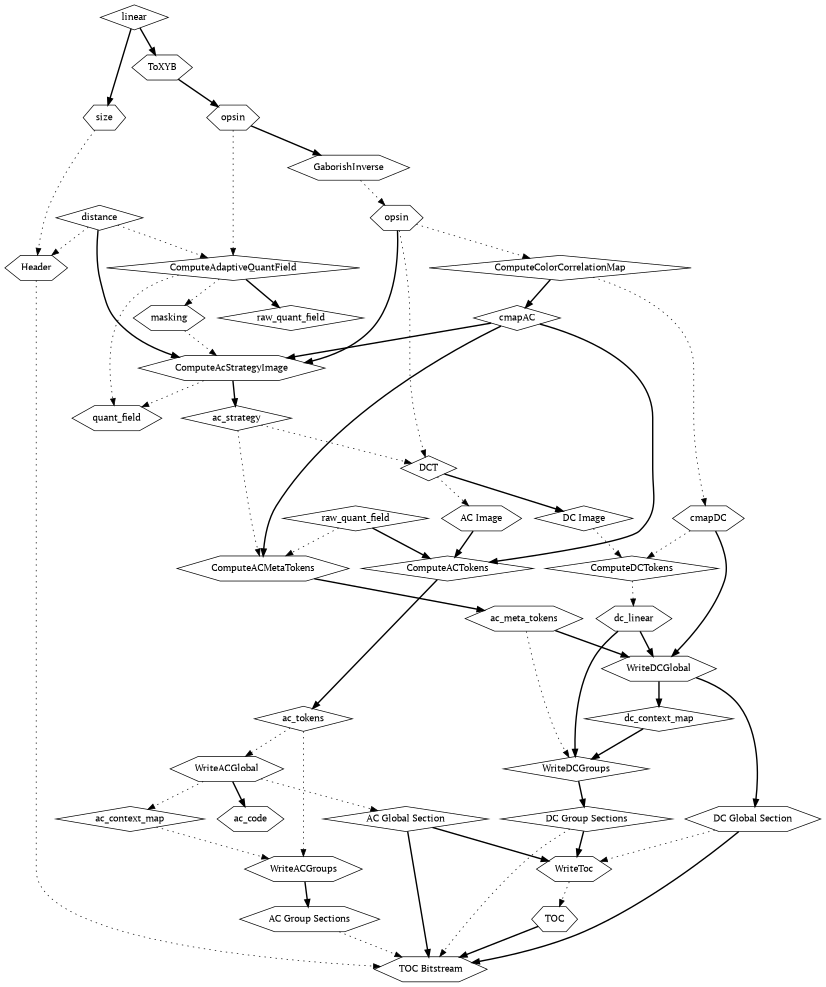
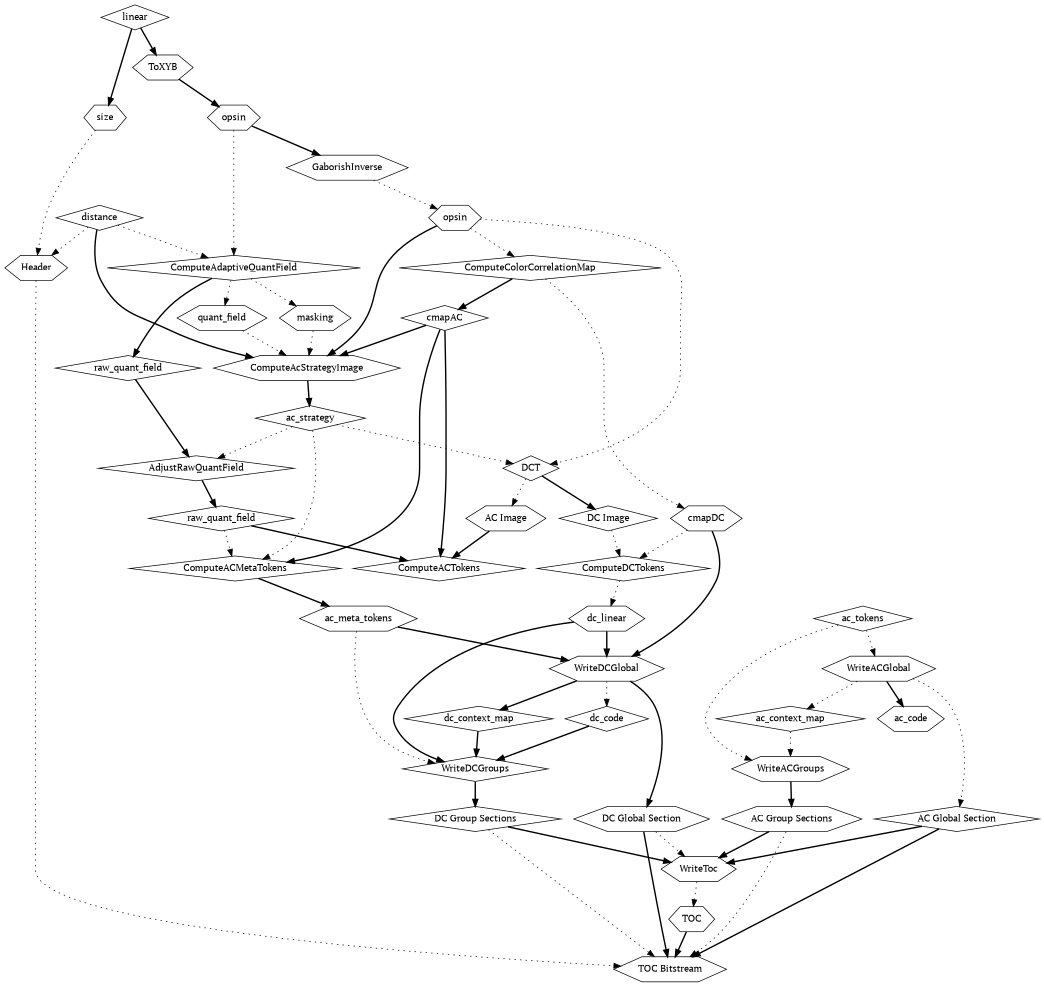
edge "ComputeAcStrategyImage" -> "quant_field": reversed
node "AdjustRawQuantField": added
node "ComputeACMetaTokens": shape hexagon -> diamond
edge "ComputeACTokens" -> "ac_tokens": removed
node "dc_code": added
edge "AC Group Sections" -> "WriteToc": added
